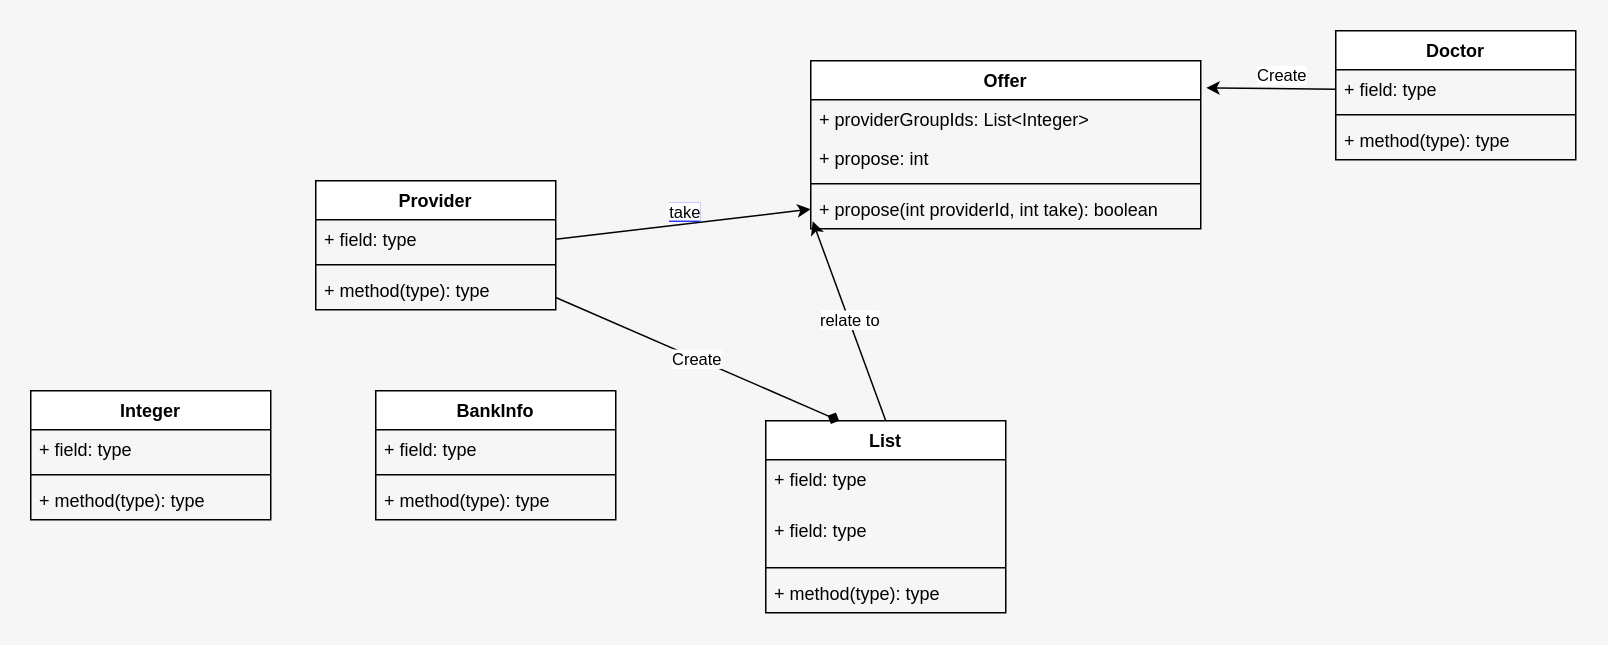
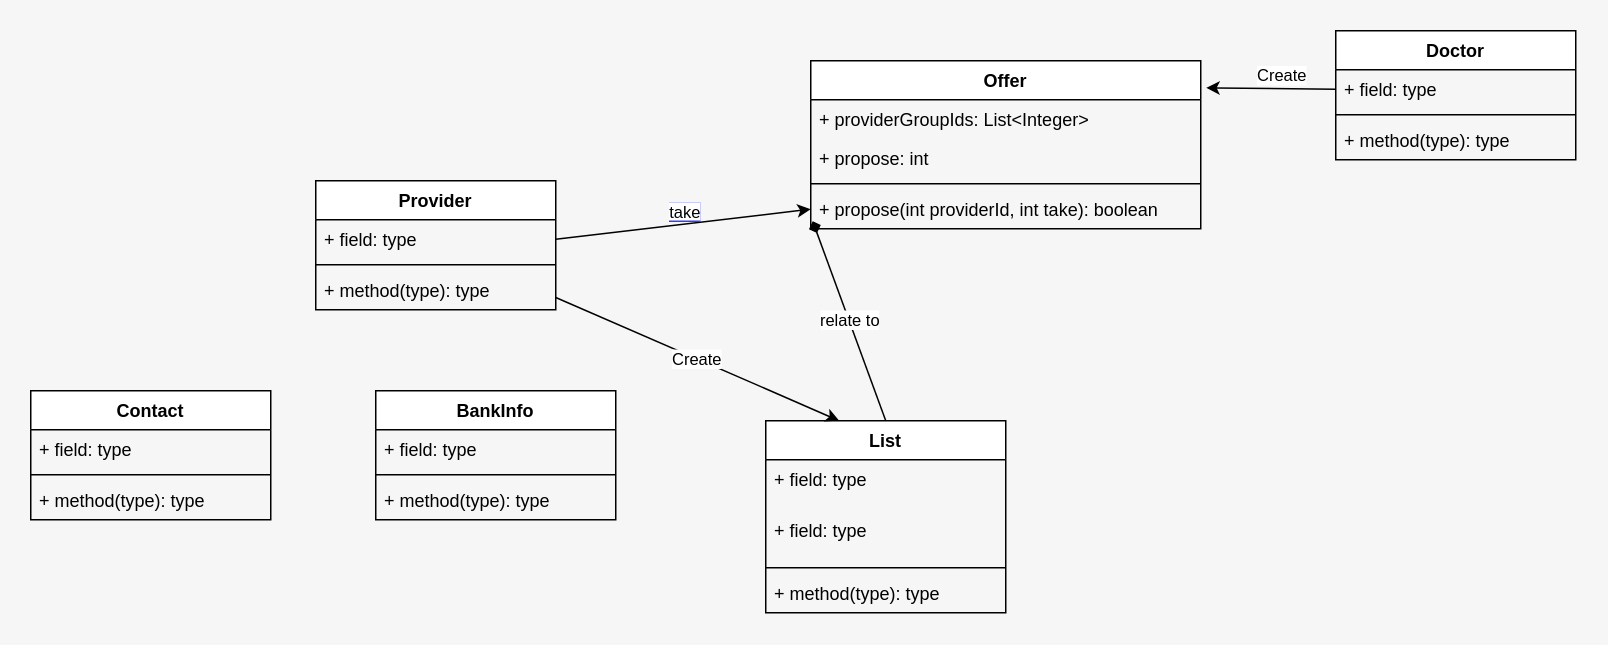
edge "List" -> "+ propose(int providerId, int take): boolean": arrowhead classic -> diamond
node "Integer": label "Integer" -> "Contact"
edge "Provider" -> "List": arrowhead diamond -> classic
